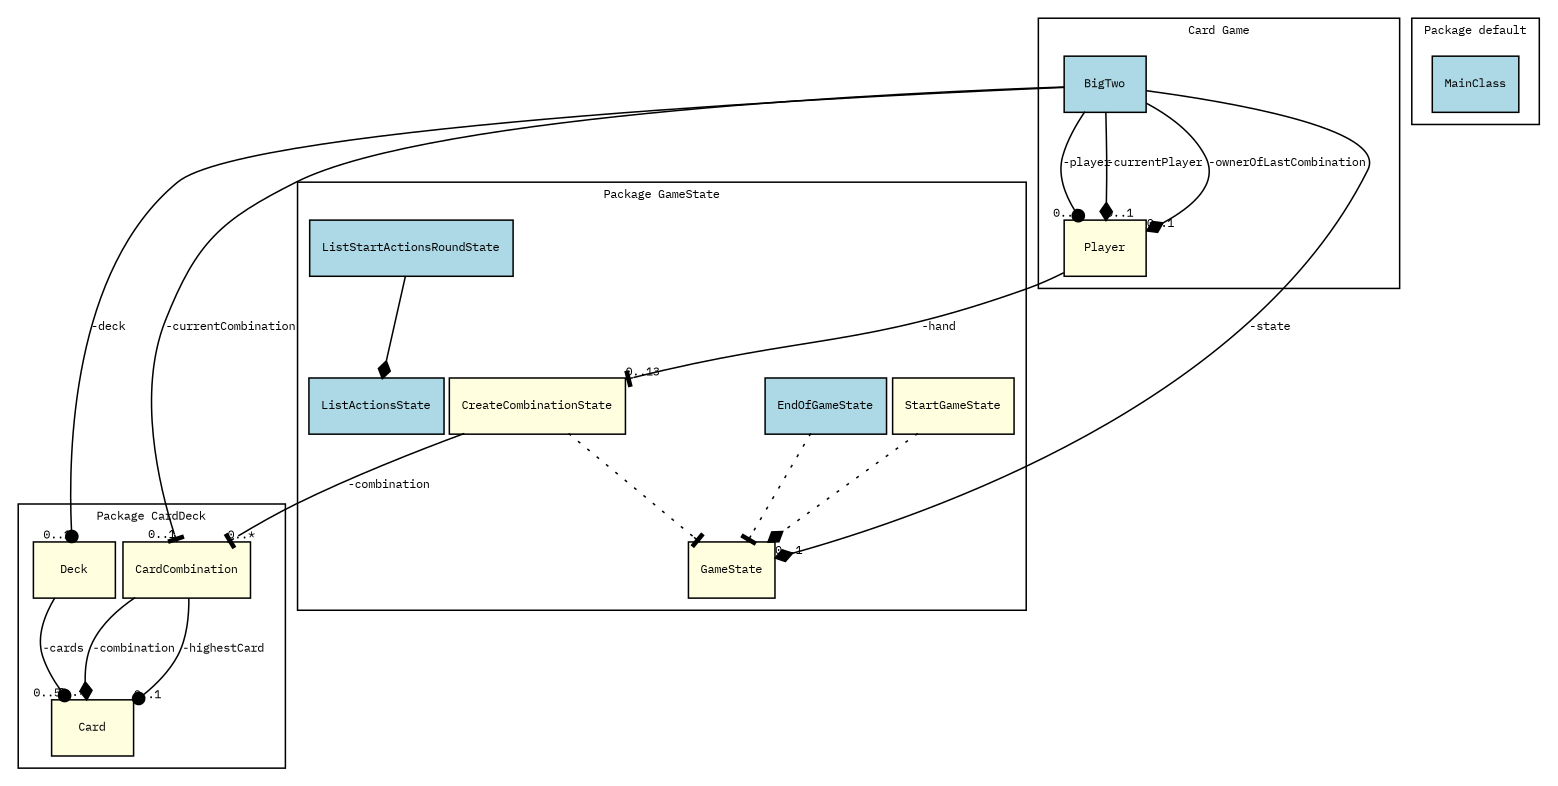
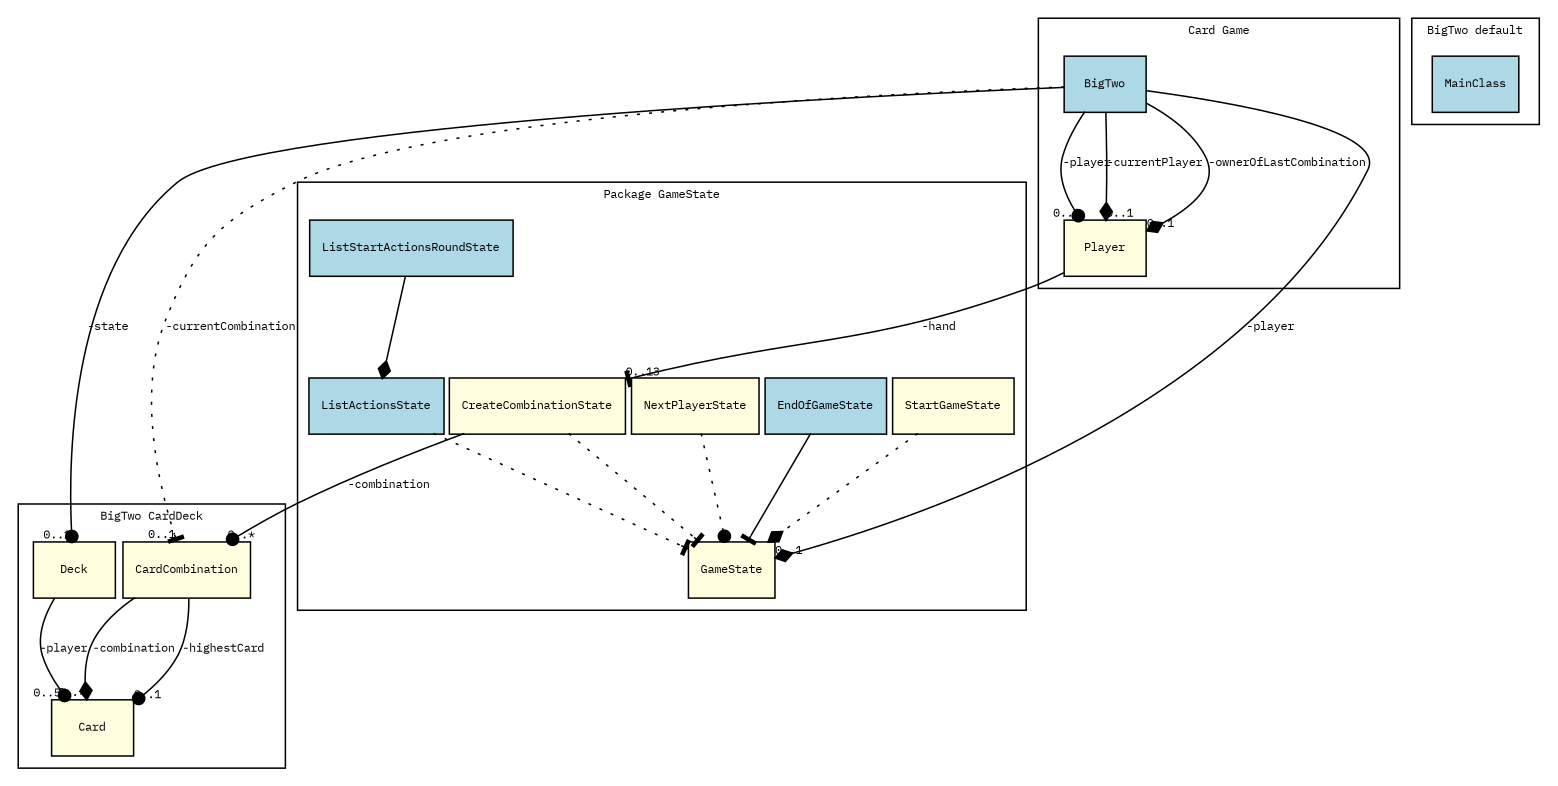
cluster "Package default": label "Package default" -> "BigTwo default"
edge "BigTwo" -> "CardCombination": style solid -> dotted
edge "BigTwo" -> "Deck": label "-deck" -> "-state"
edge "BigTwo" -> "GameState": label "-state" -> "-player"
node "NextPlayerState": added
edge "CreateCombinationState" -> "CardCombination": arrowhead tee -> dot
edge "EndOfGameState" -> "GameState": style dotted -> solid
edge "ListActionsState" -> "GameState": added
cluster "Package CardDeck": label "Package CardDeck" -> "BigTwo CardDeck"
edge "Deck" -> "Card": label "-cards" -> "-player"
